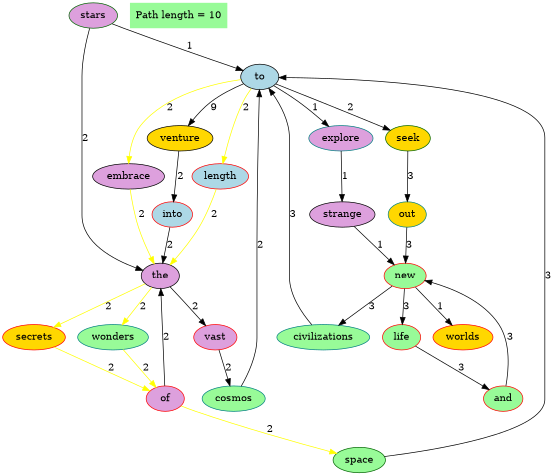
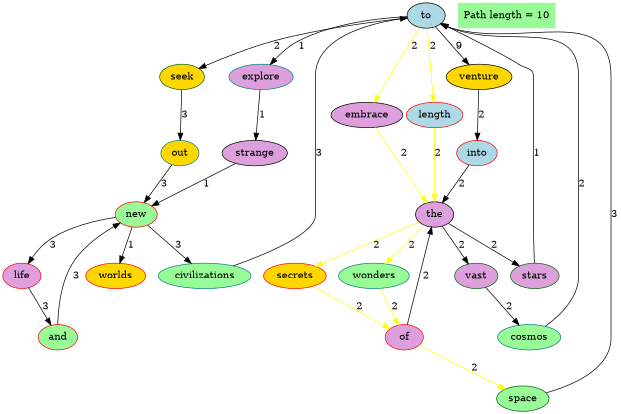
edge "stars" -> "the": reversed
node "vast": color red -> darkgreen
node "life": fillcolor palegreen -> plum
